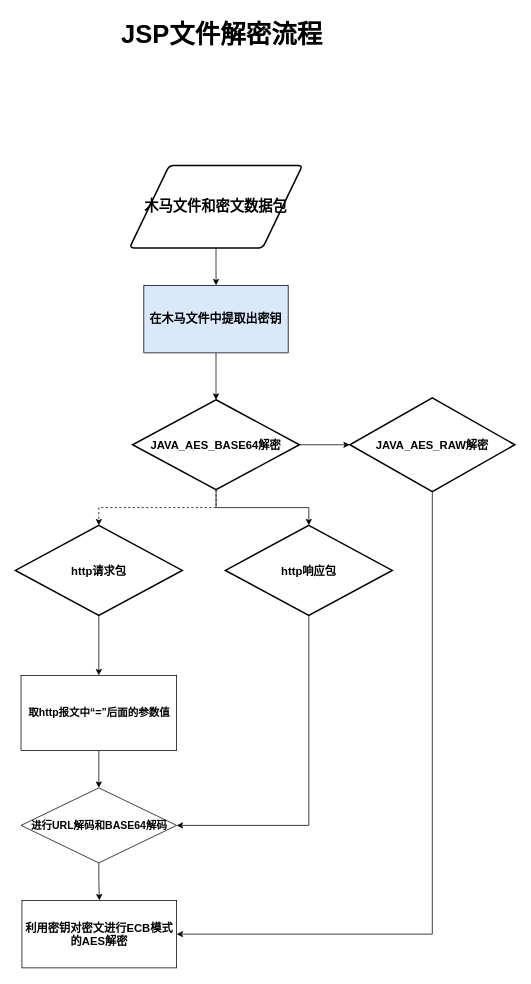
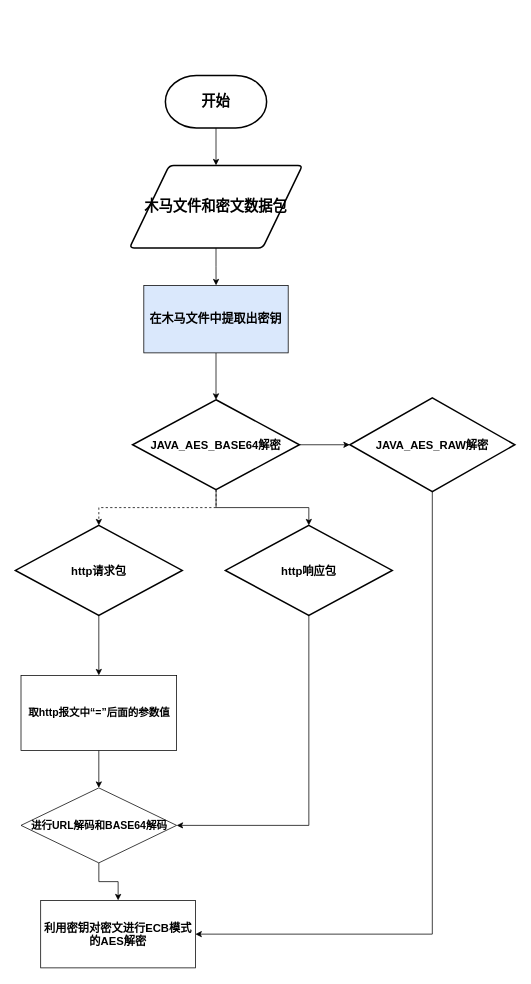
node "JSP文件解密流程": removed
node "开始": added
edge "开始" -> "木马文件和密文数据包": added
node "利用密钥对密文进行ECB模式的AES解密": moved (99, 934) -> (118, 934)
